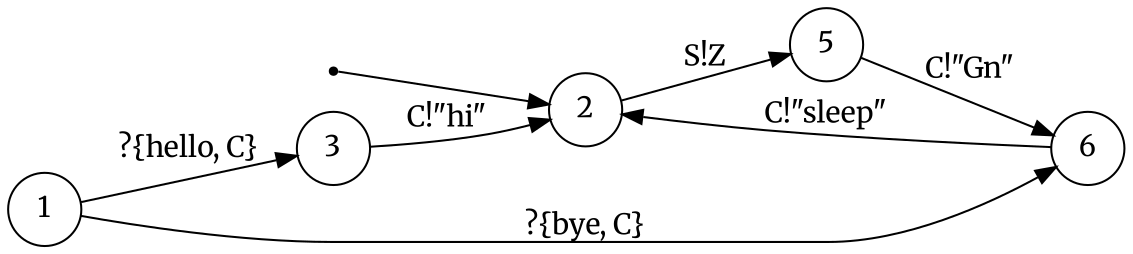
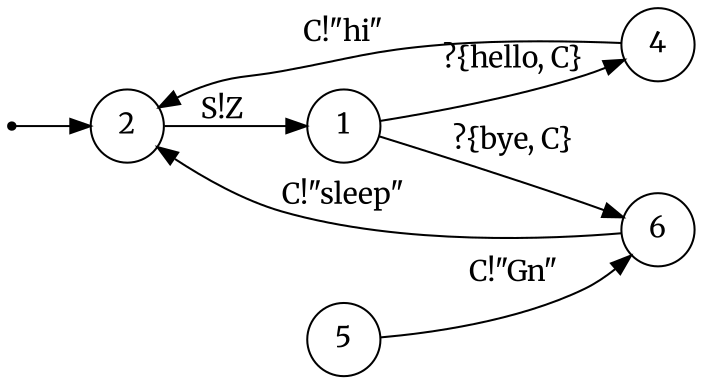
edge "2" -> "5": now "2" -> "1"
node "3": label "3" -> "4"
